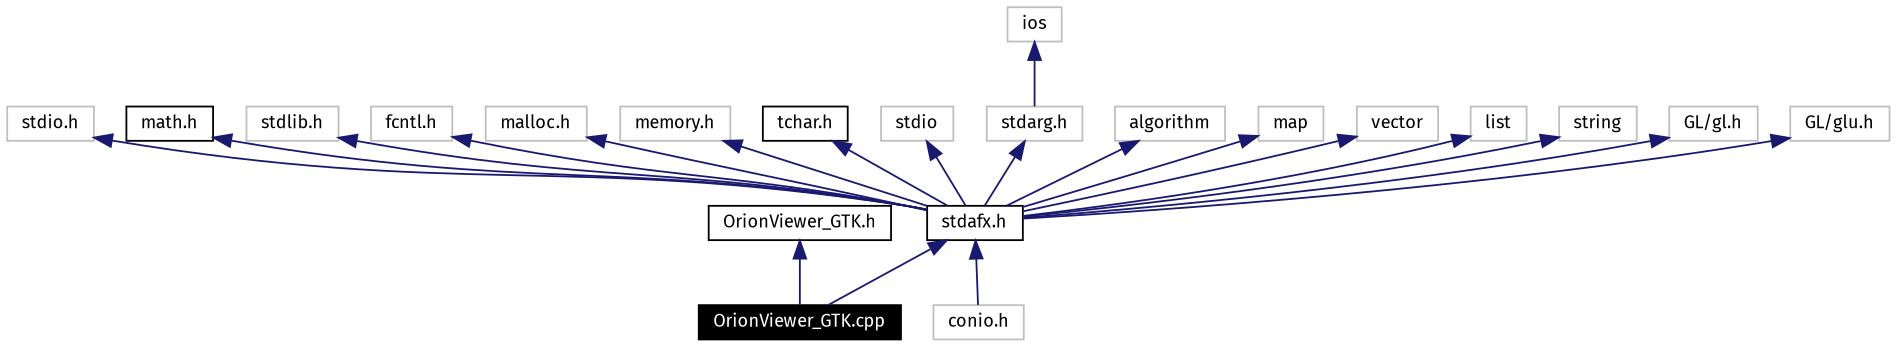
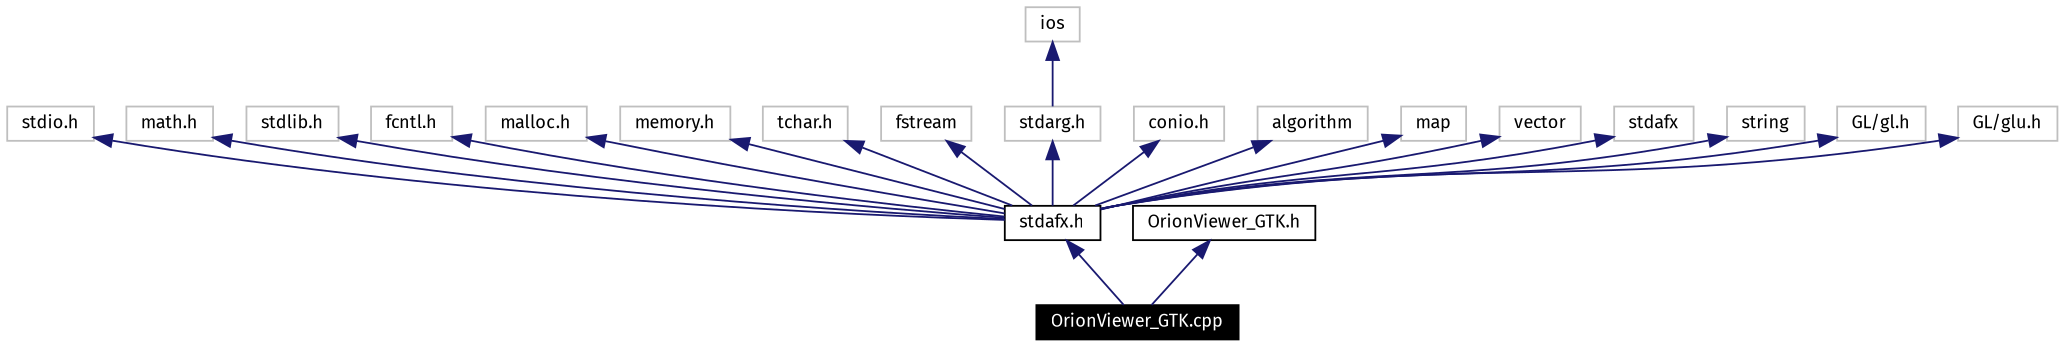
node "math.h": color black -> grey75
node "tchar.h": color black -> grey75
node "stdio": label "stdio" -> "fstream"
node "list": label "list" -> "stdafx"
edge "conio.h" -> "stdafx.h": reversed
